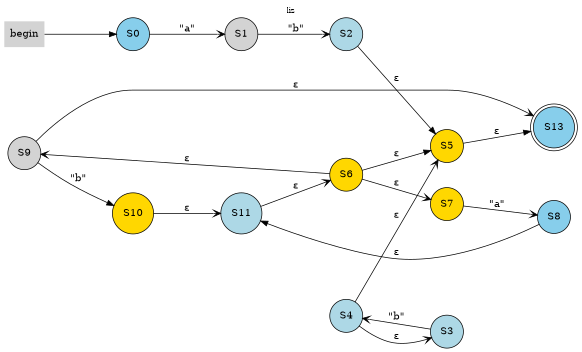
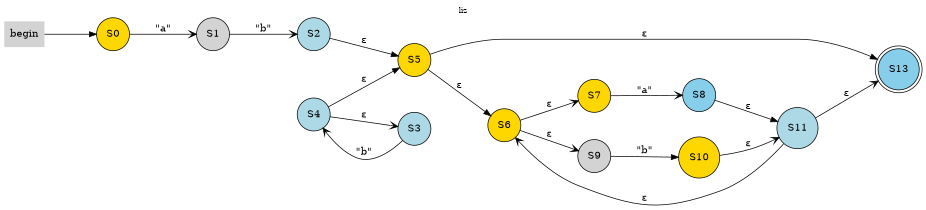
node "S0": fillcolor skyblue -> gold
edge "S9" -> "S13": now "S11" -> "S13"
edge "S6" -> "S5": reversed
edge "S4" -> "S5": arrowhead vee -> normal
